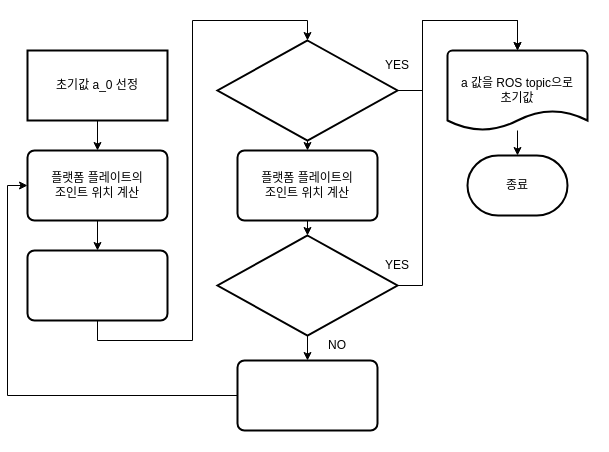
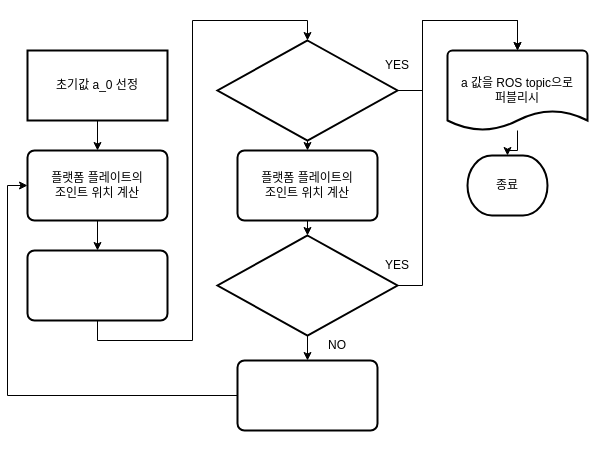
node "a 값을 ROS topic으로 초기값": label "a 값을 ROS topic으로 초기값" -> "a 값을 ROS topic으로 퍼블리시"
node "종료": size 100x60 -> 80x60
